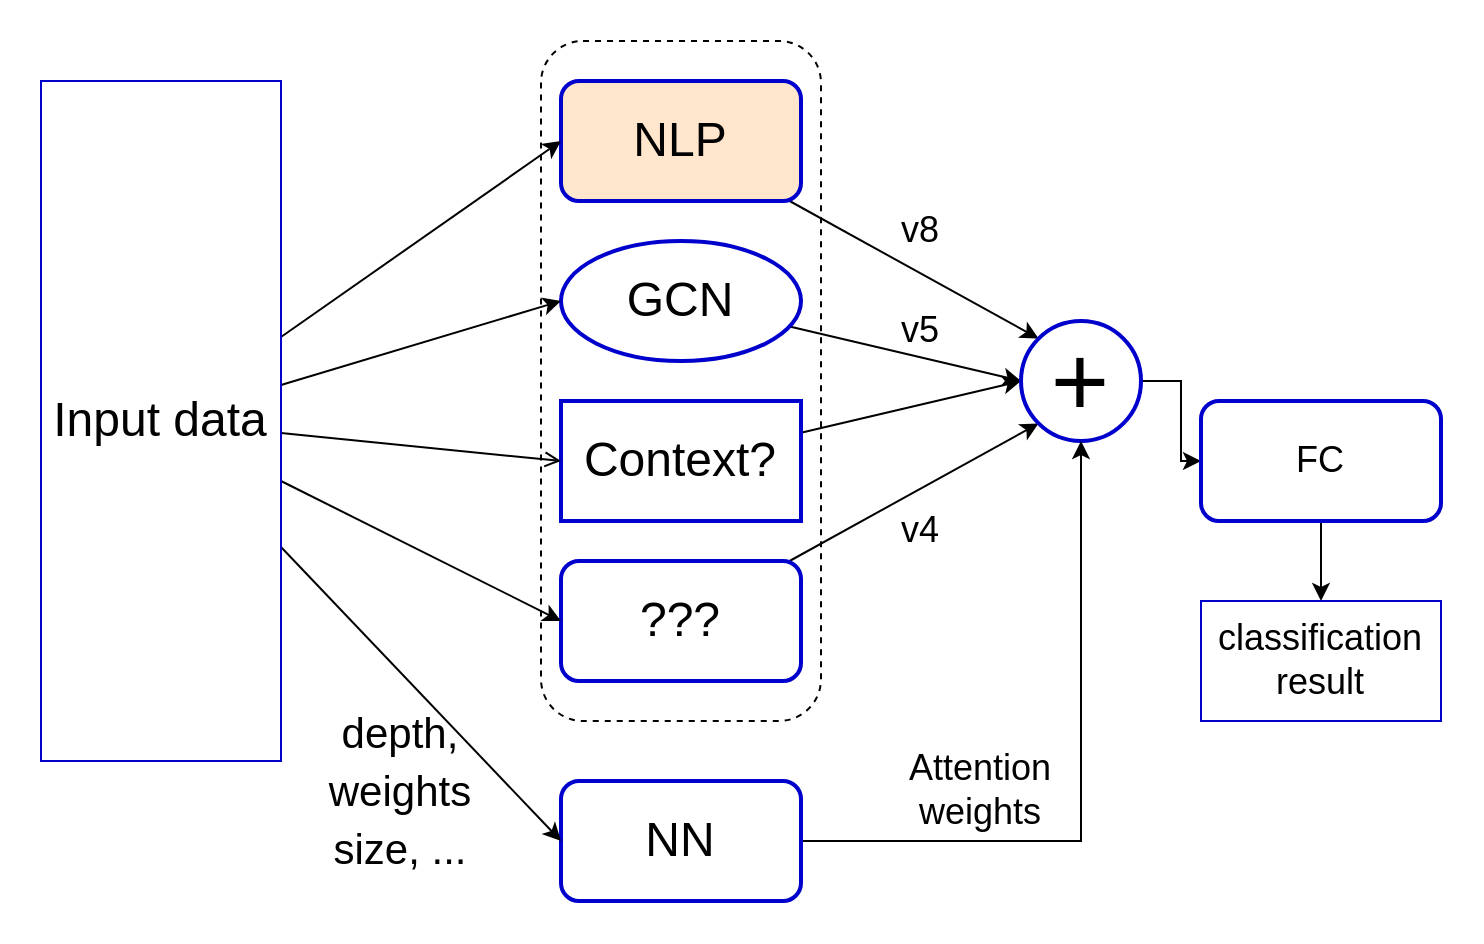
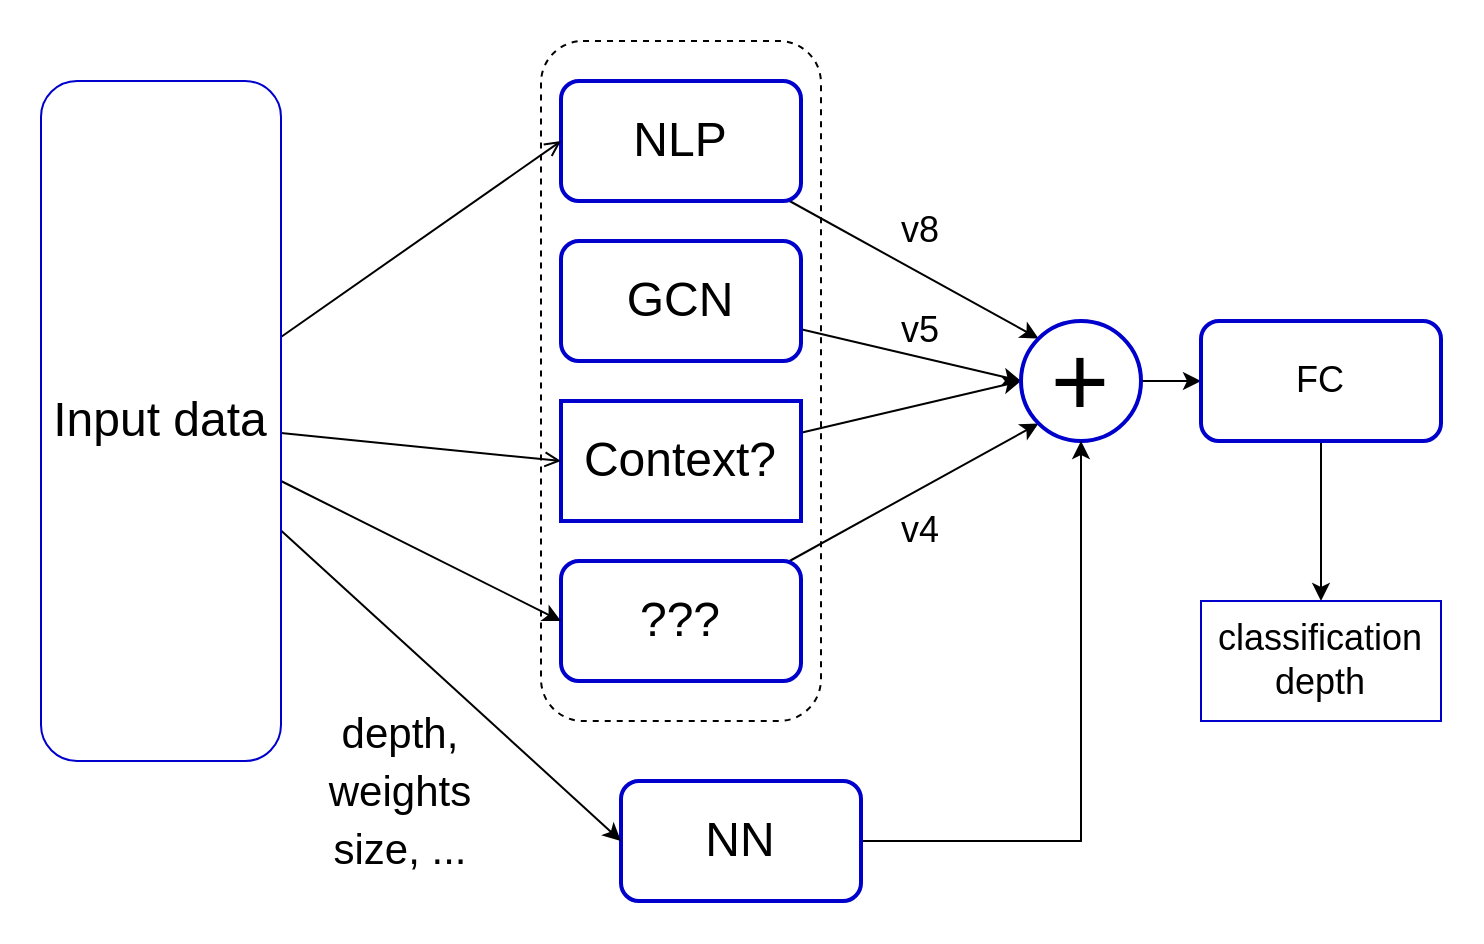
node "NLP": fillcolor #ffe6cc -> #ffffff
edge "Input data" -> "NLP": arrowhead classic -> open
node "GCN": shape ellipse -> rounded rectangle
edge "Input data" -> "GCN": removed
node "Input data": shape rectangle -> rounded rectangle
node "FC": moved (1321, 461) -> (1321, 381)
node "classification result": label "classification result" -> "classification depth"
node "Attention weights": removed
node "NN": moved (681, 841) -> (741, 841)
